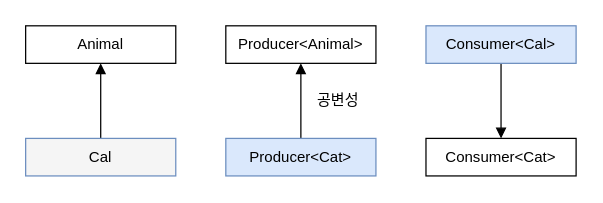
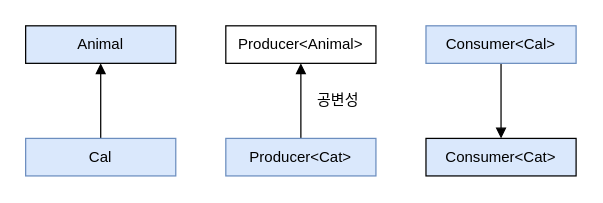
node "Animal": fillcolor #ffffff -> #dae8fc
node "Cal": fillcolor #f5f5f5 -> #dae8fc
node "Consumer<Cat>": fillcolor #ffffff -> #dae8fc
